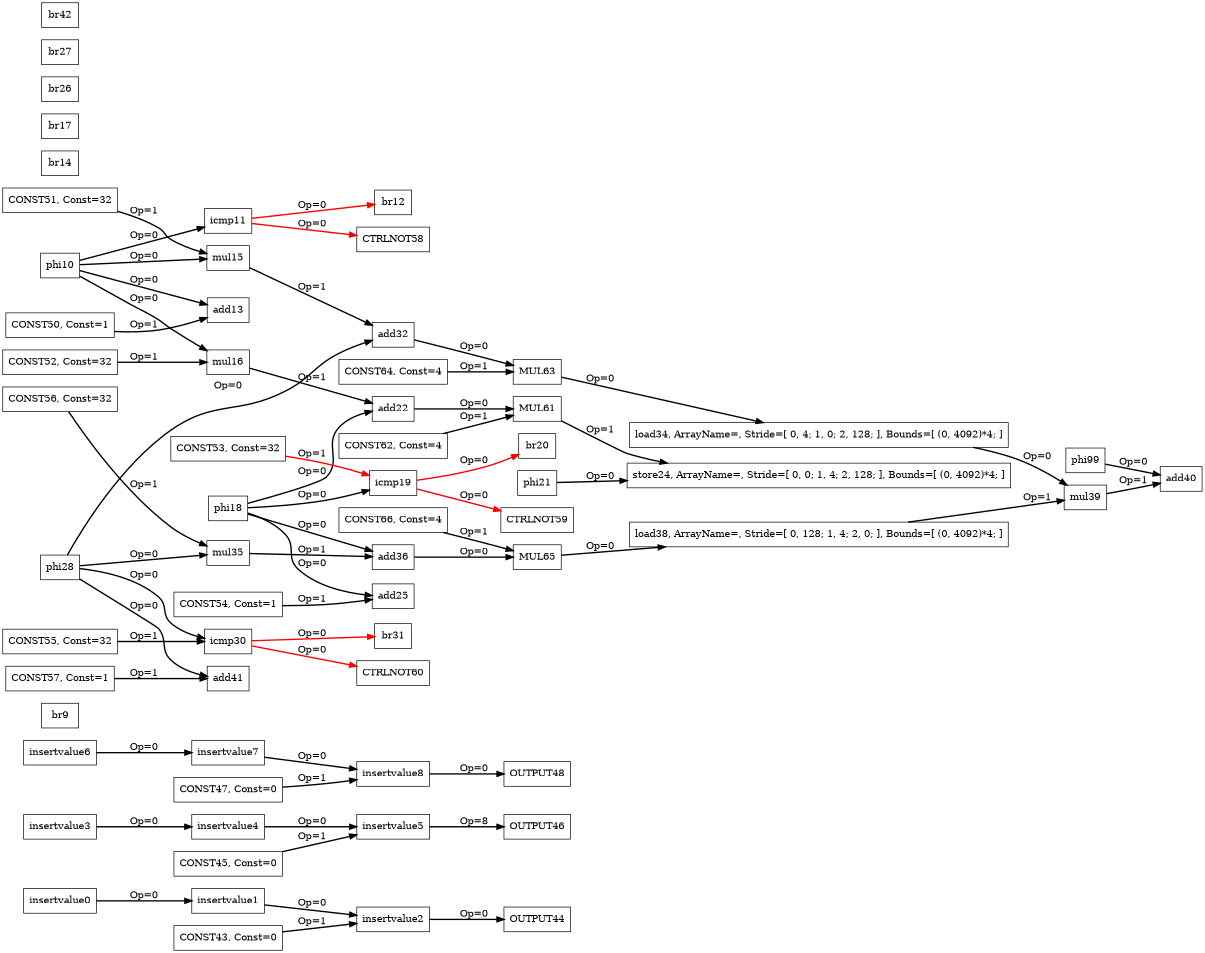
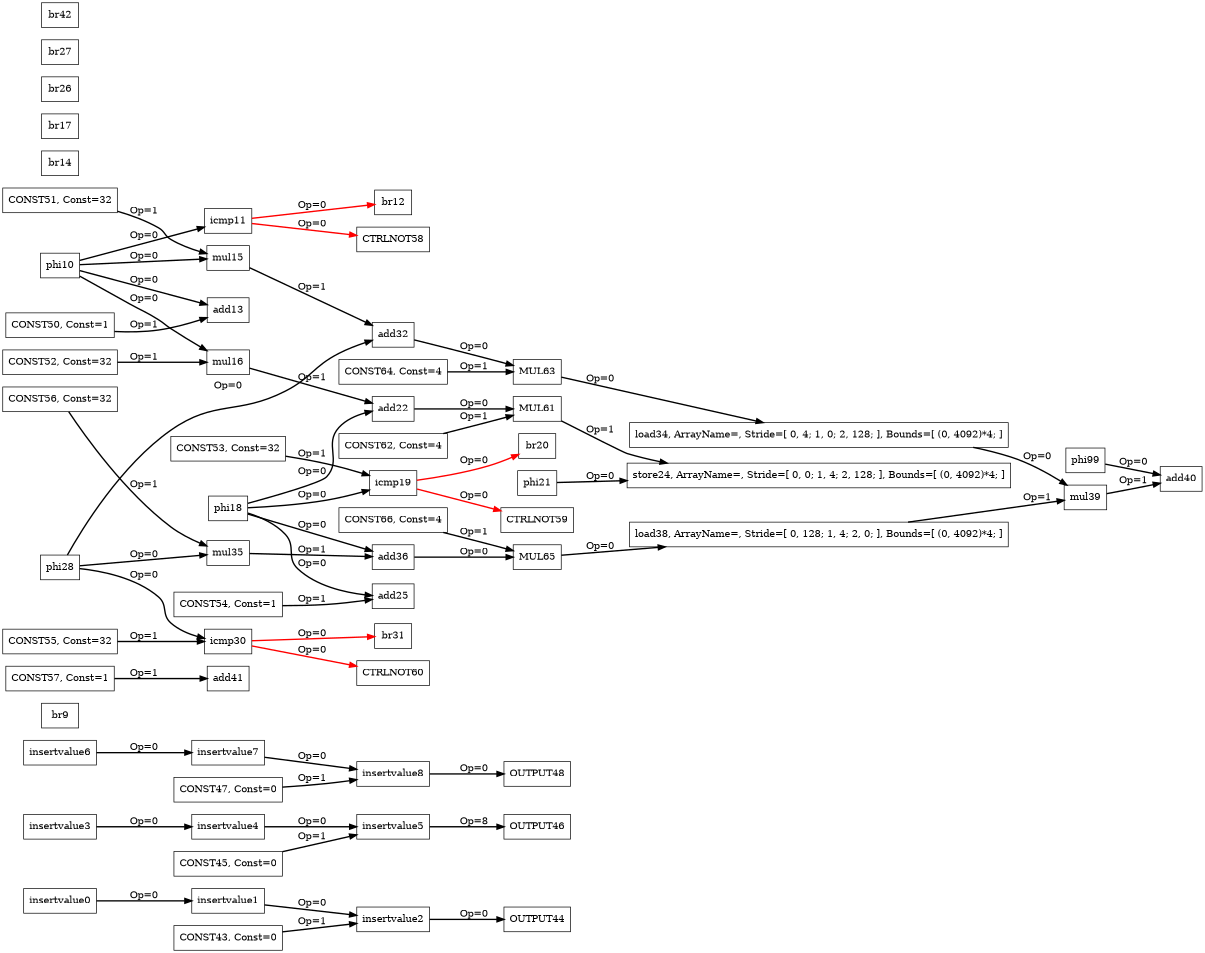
edge "CONST53, Const=32" -> "icmp19": color red -> black
edge "phi28" -> "add41": removed, label "Op=0"
